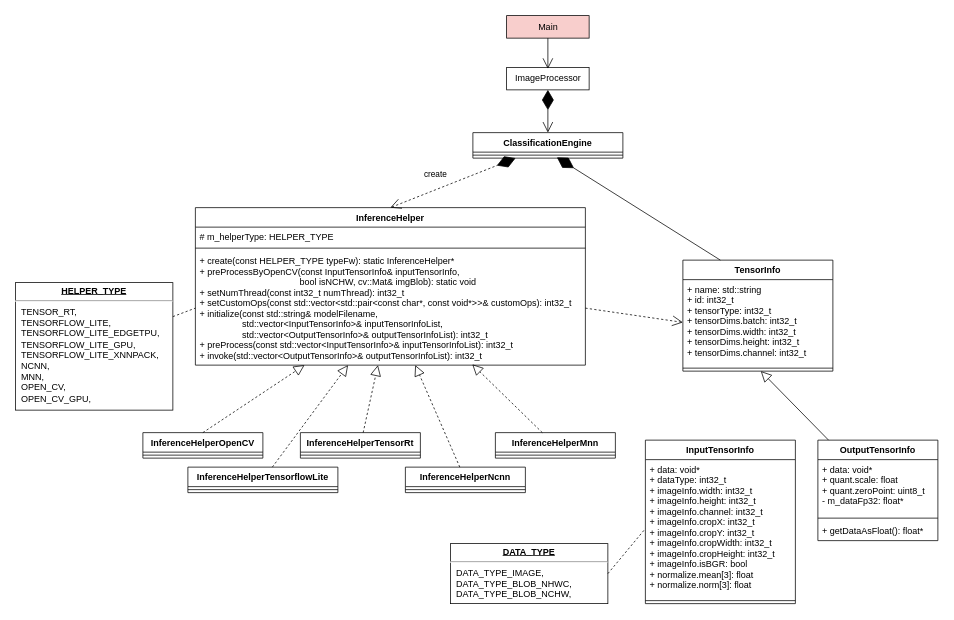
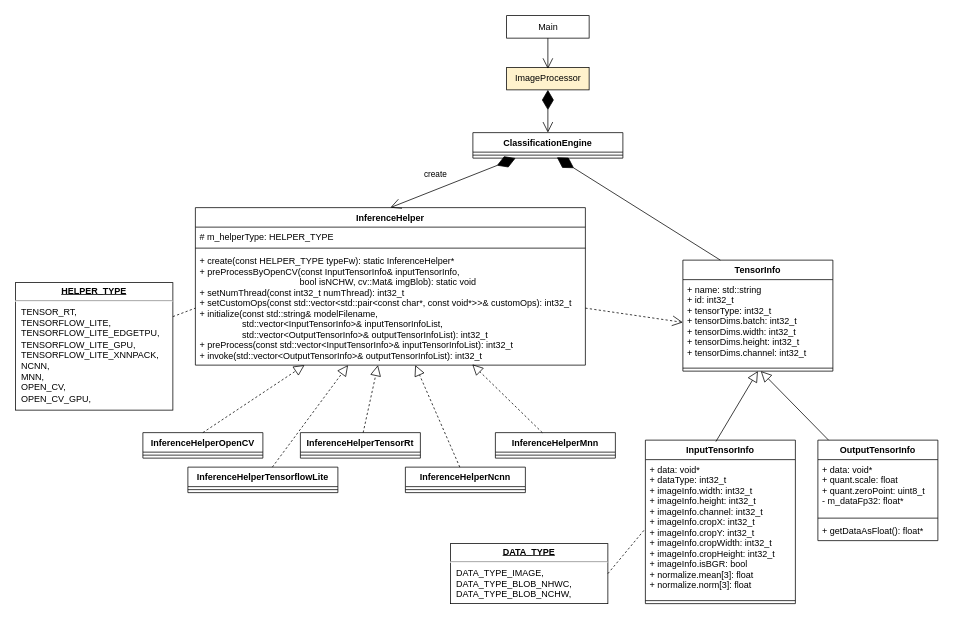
node "Main": fillcolor #f8cecc -> #ffffff
node "ImageProcessor": fillcolor #ffffff -> #fff2cc
edge "ClassificationEngine" -- "InferenceHelper": style dashed -> solid
edge "InputTensorInfo" -> "TensorInfo": added
